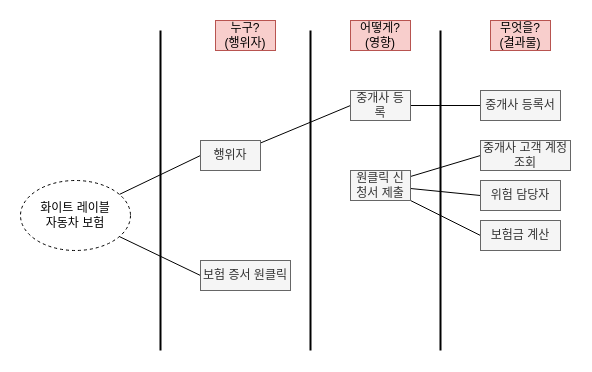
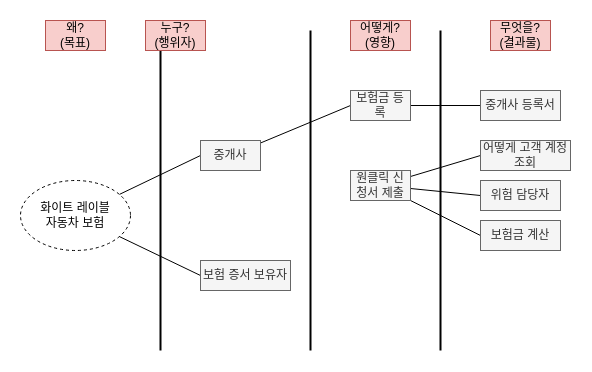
node "왜? (목표)": added
node "누구? (행위자)": moved (246, 36) -> (176, 36)
node "중개사 등록": label "중개사 등록" -> "보험금 등록"
node "행위자": label "행위자" -> "중개사"
node "중개사 고객 계정 조회": label "중개사 고객 계정 조회" -> "어떻게 고객 계정 조회"
node "보험 증서 원클릭": label "보험 증서 원클릭" -> "보험 증서 보유자"
